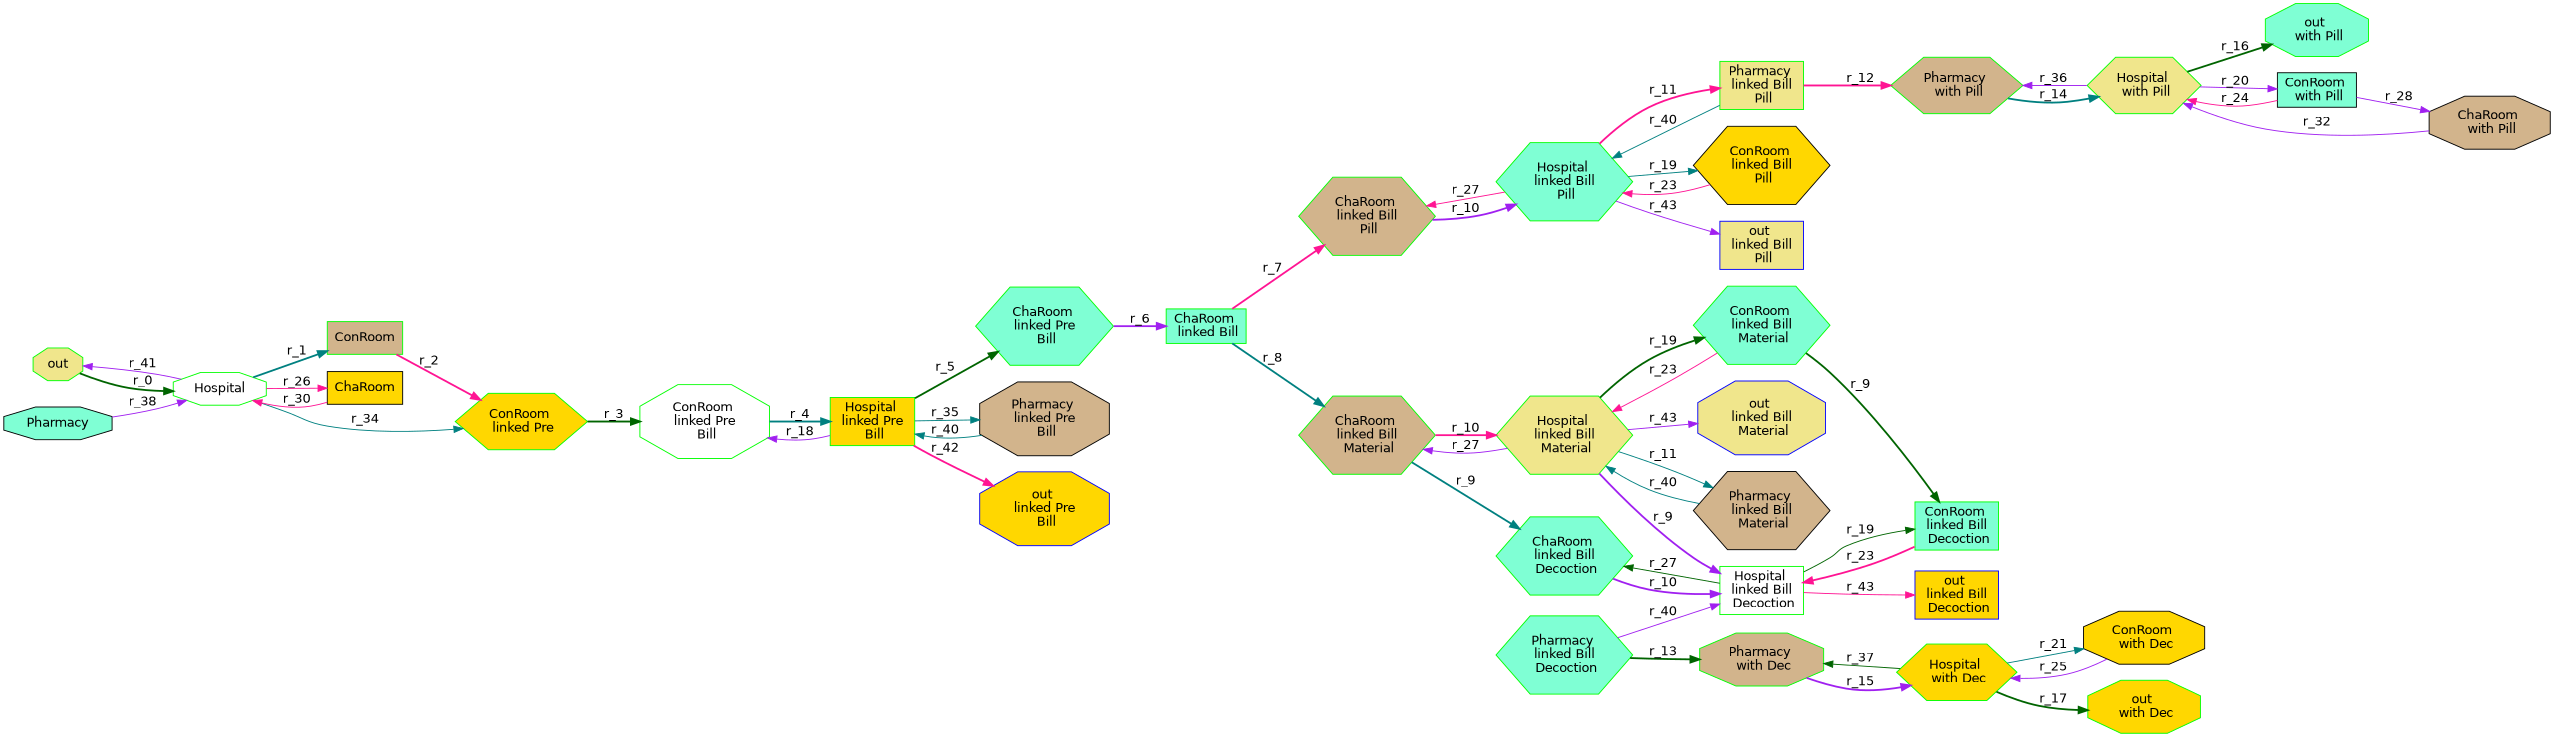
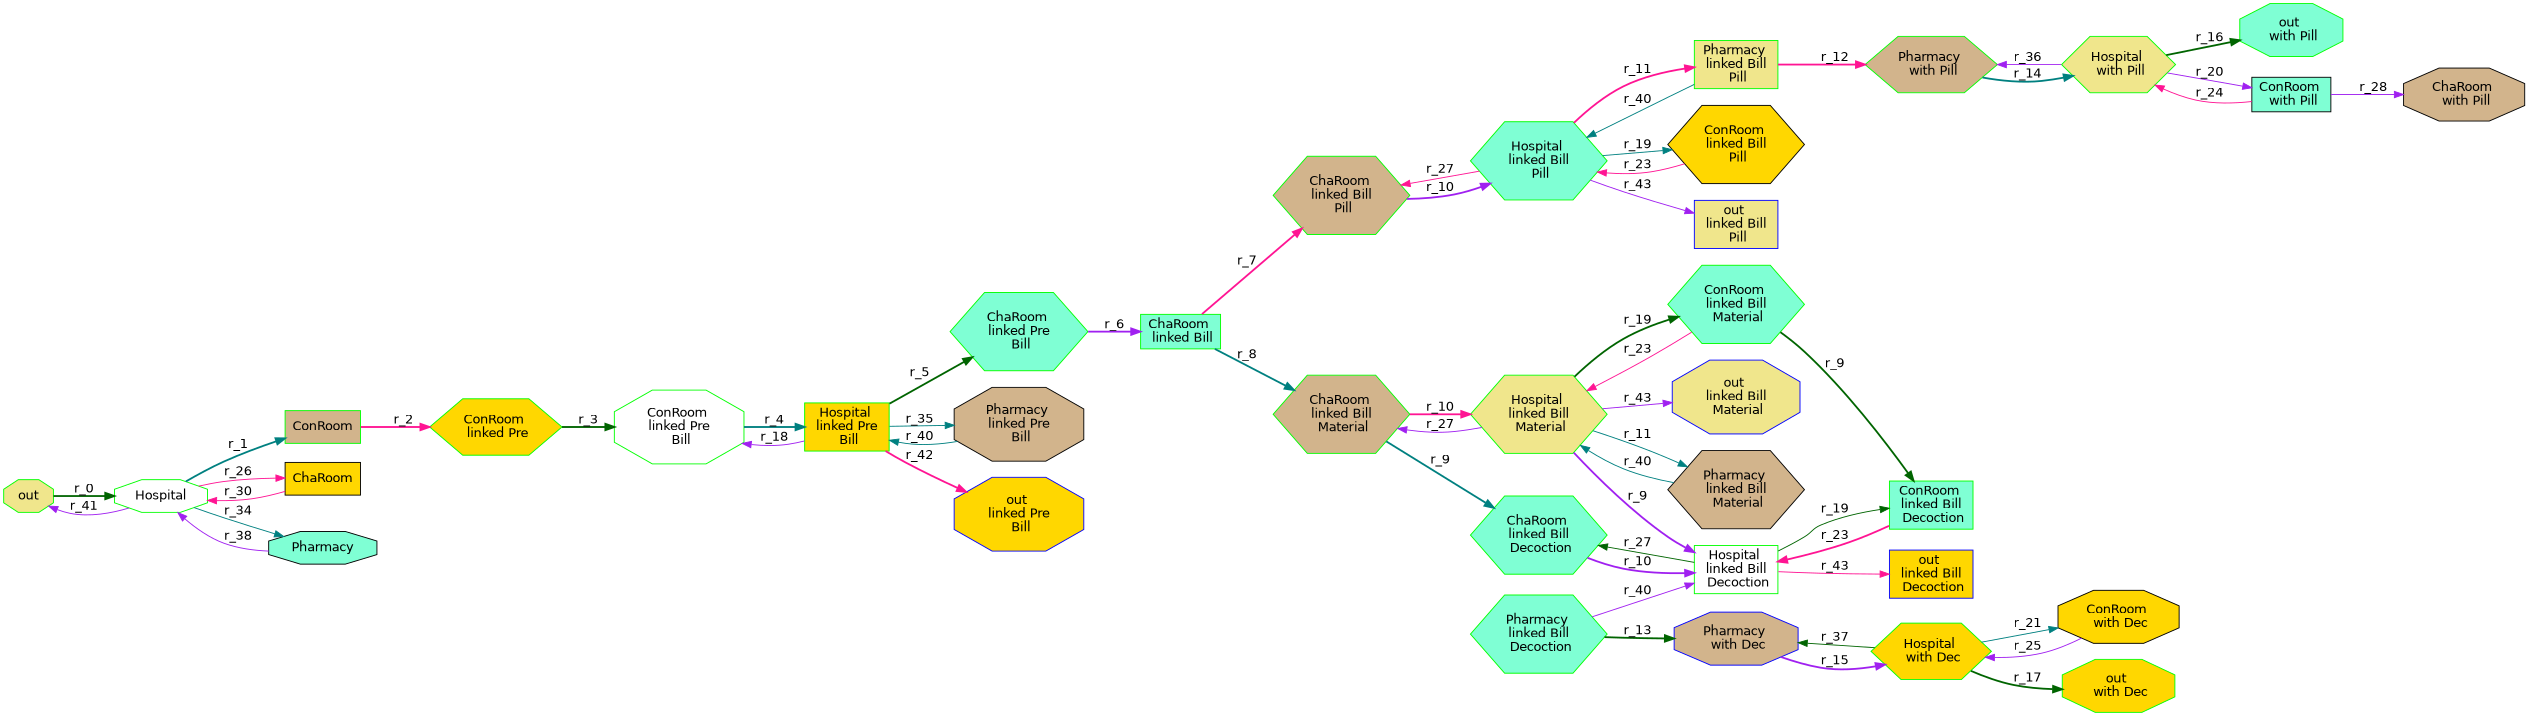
edge "ChaRoom with Pill" -> "Hospital with Pill": removed, label "r_32"
edge "Hospital" -> "ConRoom linked Pre": now "Hospital" -> "Pharmacy"
node "Pharmacy with Dec": color green -> blue
